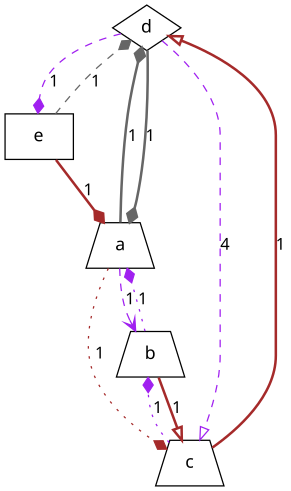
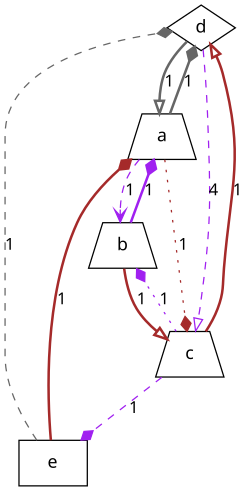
edge "d" -> "e": now "c" -> "e"
edge "d" -> "a": arrowhead diamond -> onormal
edge "b" -> "a": style dotted -> bold
